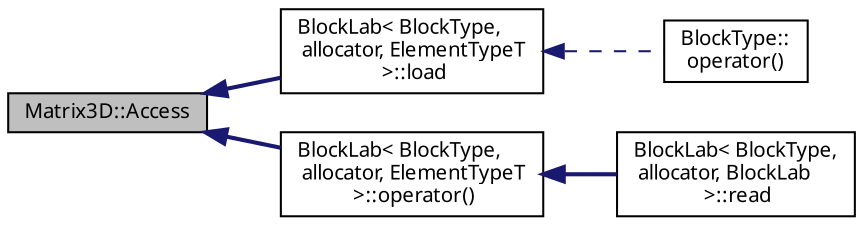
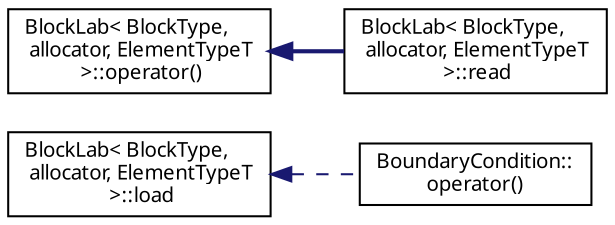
node "BlockType:: operator()": label "BlockType:: operator()" -> "BoundaryCondition:: operator()"
node "Matrix3D::Access": removed
node "BlockLab< BlockType, allocator, BlockLab >::read": label "BlockLab< BlockType, allocator, BlockLab >::read" -> "BlockLab< BlockType, allocator, ElementTypeT >::read"
